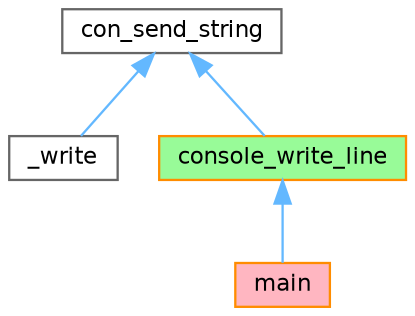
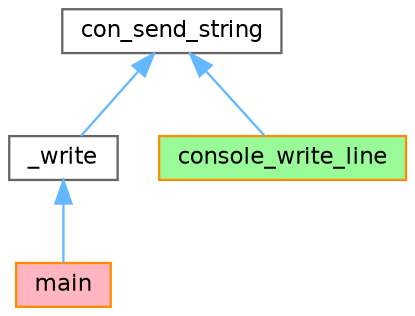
edge "main" -> "console_write_line": now "main" -> "_write"
